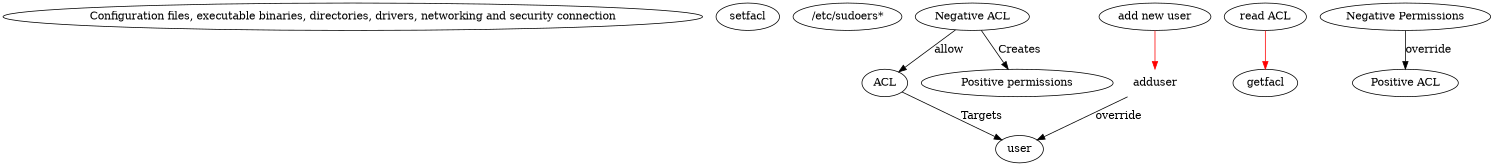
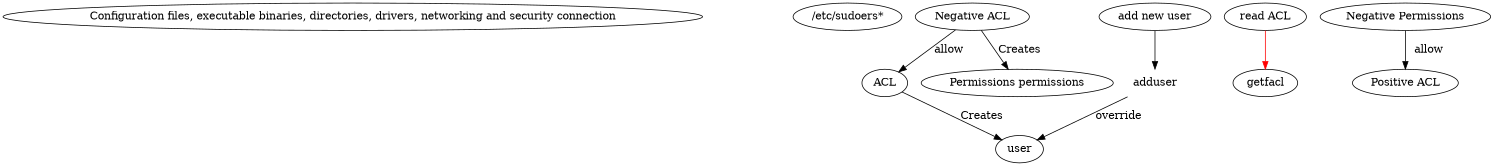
node "setfacl": removed
edge "add new user" -> "adduser": color red -> black
edge "Negative Permissions" -> "Positive ACL": label "override" -> "allow"
node "Positive permissions": label "Positive permissions" -> "Permissions permissions"
edge "ACL" -> "user": label "Targets" -> "Creates"
